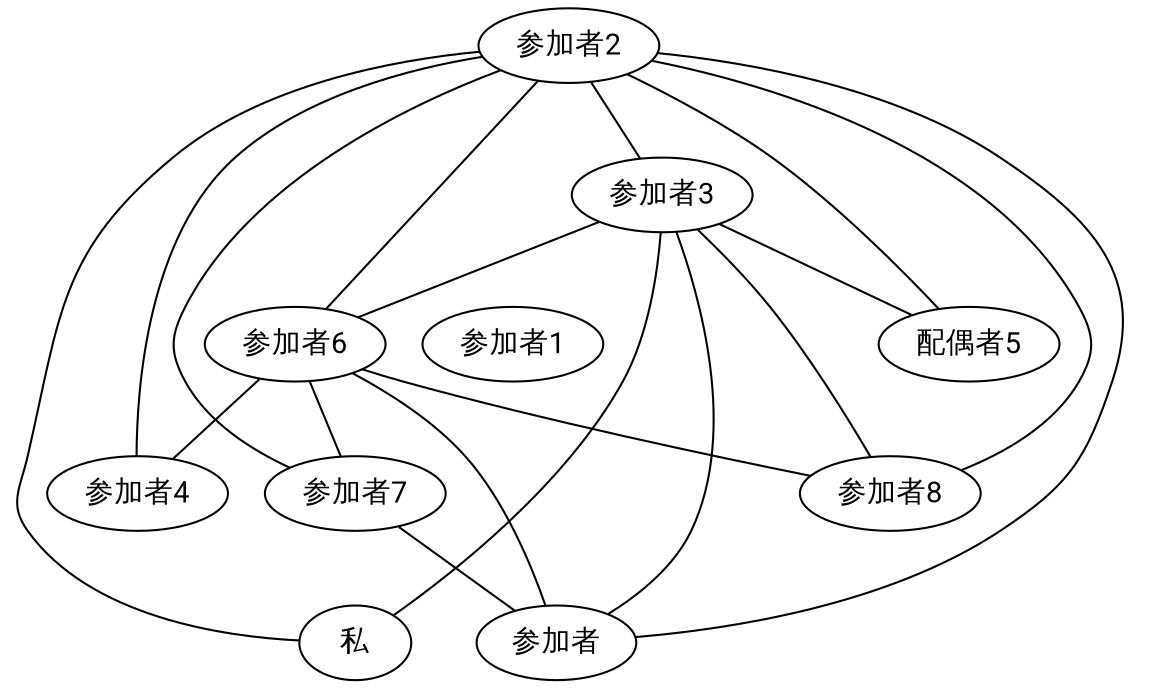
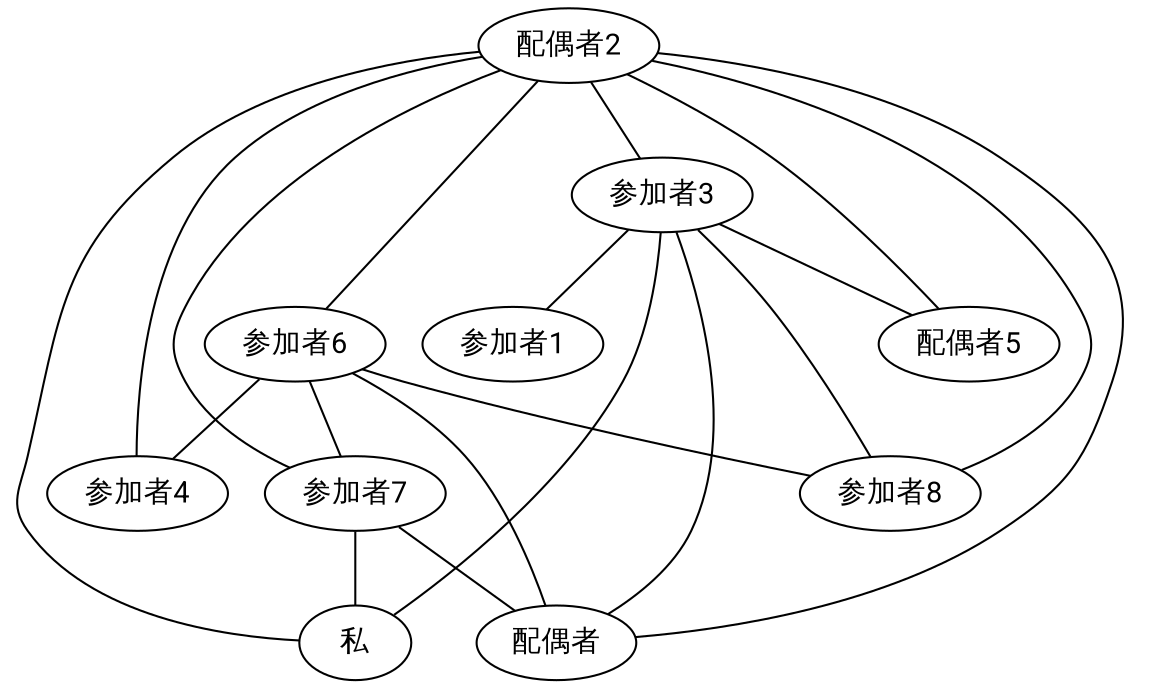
node "参加者2": label "参加者2" -> "配偶者2"
edge "参加者3" -- "参加者6": now "参加者3" -- "参加者1"
edge "参加者7" -- "私": added
node "参加者": label "参加者" -> "配偶者"
